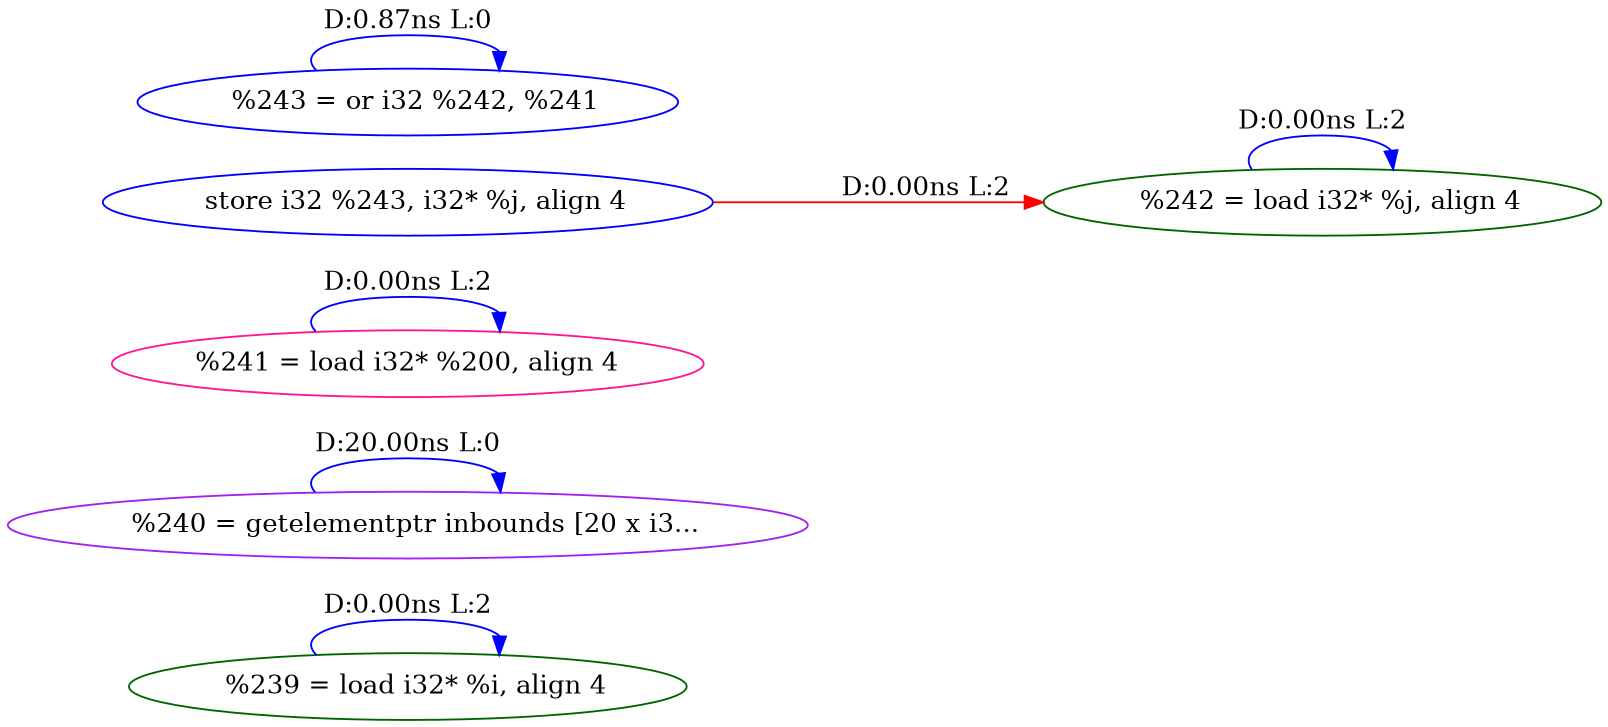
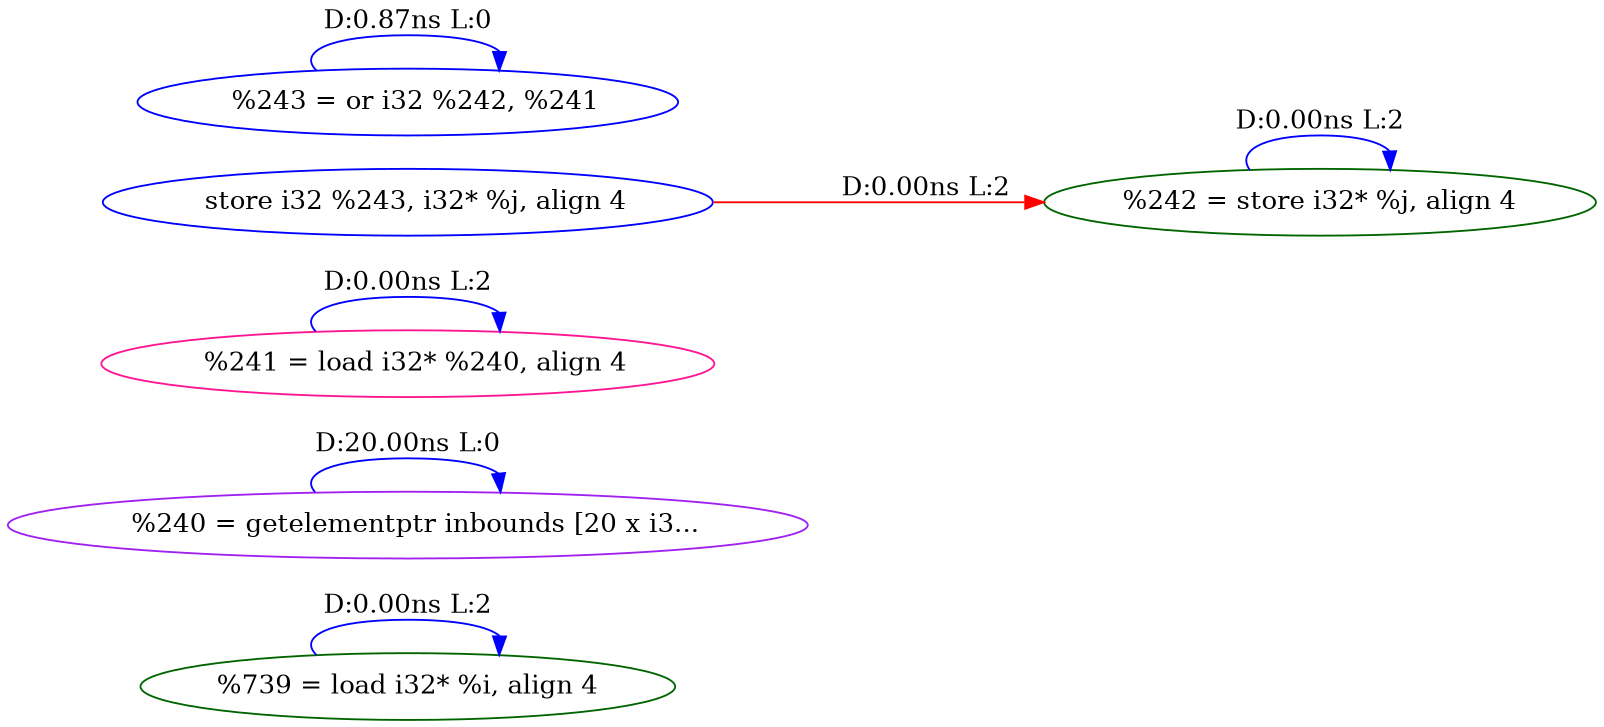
node "%242 = load i32* %j, align 4": label "%242 = load i32* %j, align 4" -> "%242 = store i32* %j, align 4"
node "%241 = load i32* %200, align 4": label "%241 = load i32* %200, align 4" -> "%241 = load i32* %240, align 4"
node "%239 = load i32* %i, align 4": label "%239 = load i32* %i, align 4" -> "%739 = load i32* %i, align 4"
